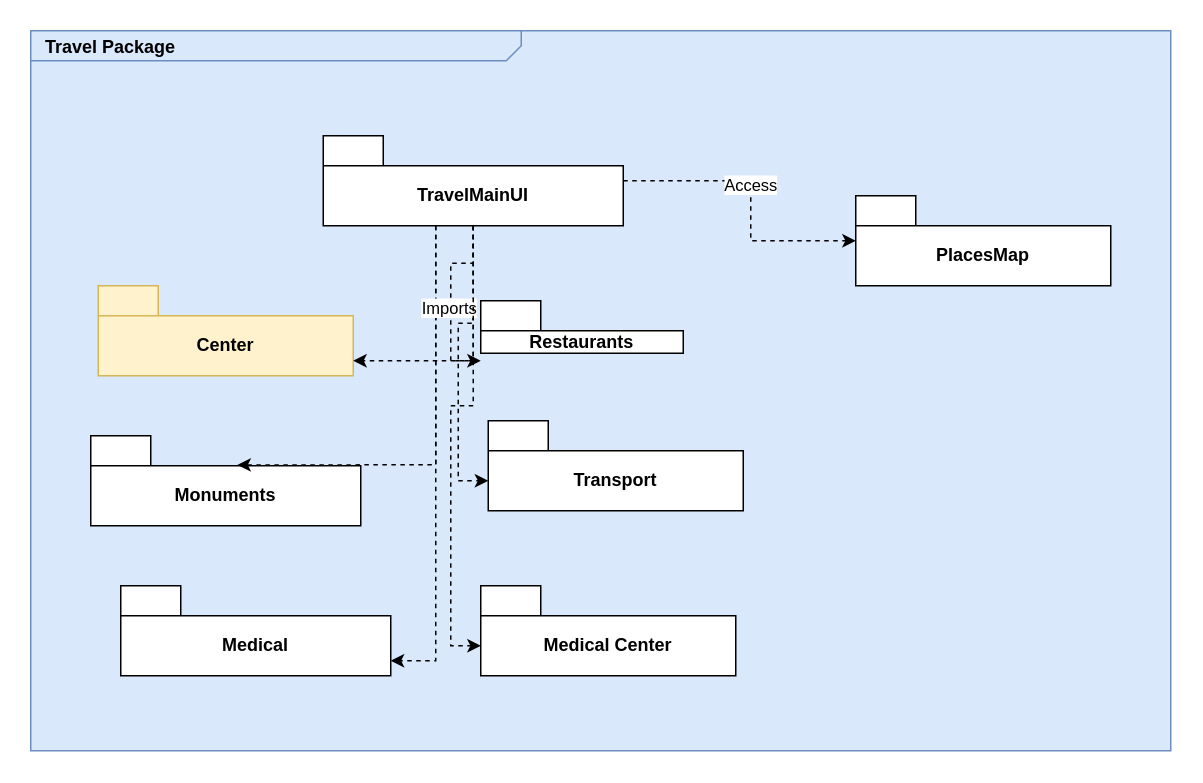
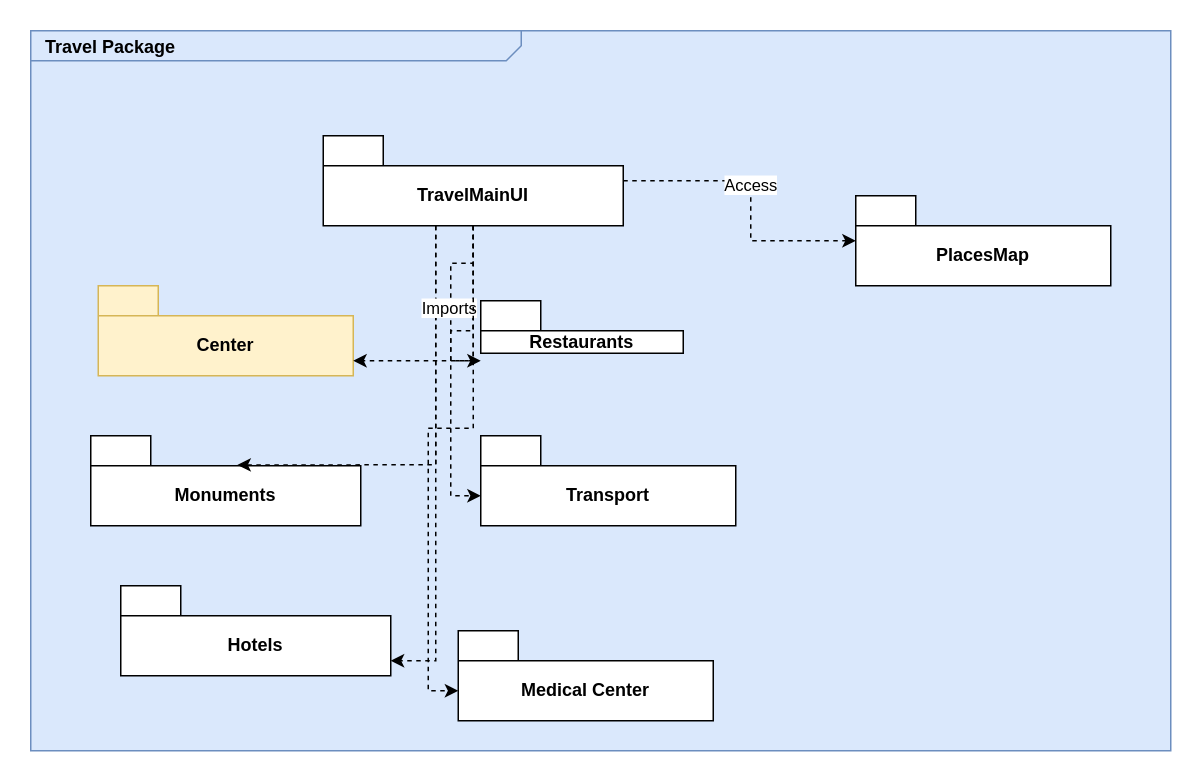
node "Transport": moved (616, 466) -> (608, 481)
node "Medical Center": moved (608, 631) -> (586, 676)
node "Medical": label "Medical" -> "Hotels"
